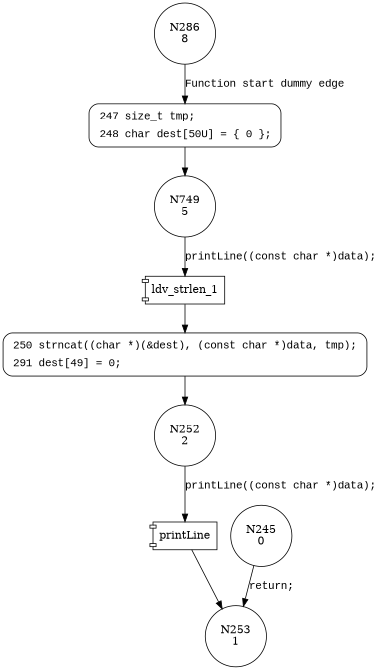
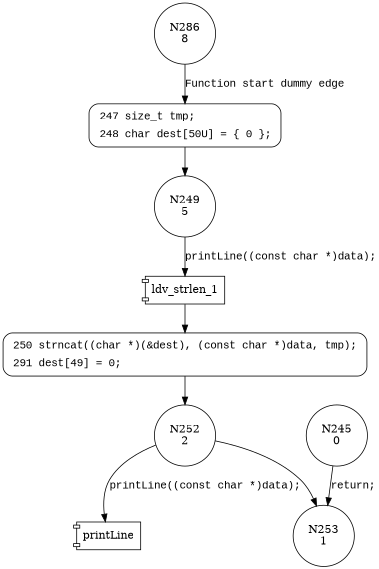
node "N749 5": label "N749 5" -> "N249 5"
edge "printLine" -> "N253 1": now "N252 2" -> "N253 1"
